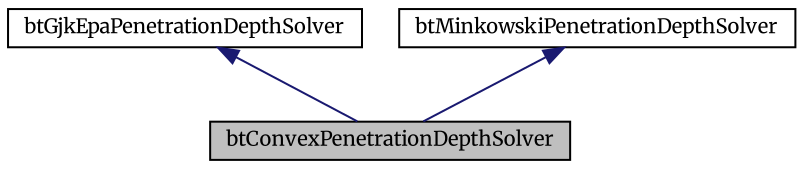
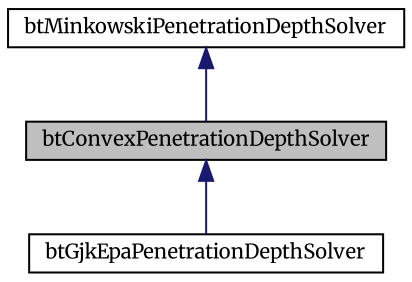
edge "btConvexPenetrationDepthSolver" -> "btGjkEpaPenetrationDepthSolver": reversed
